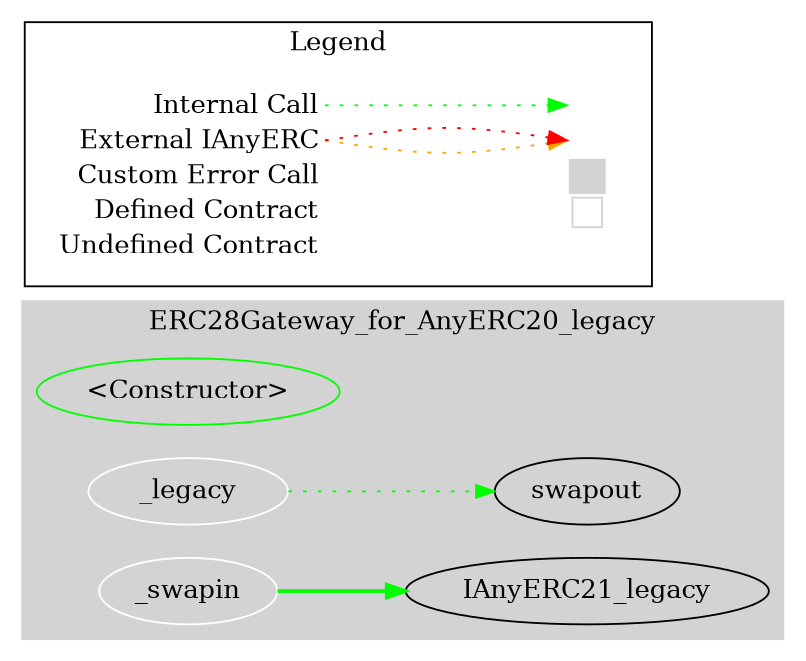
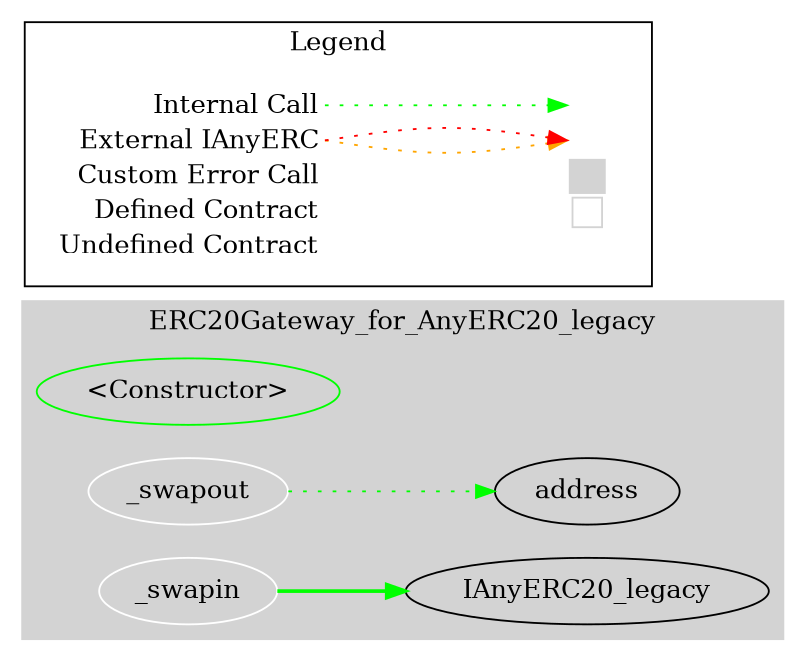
cluster "ERC28Gateway_for_AnyERC20_legacy": label "ERC28Gateway_for_AnyERC20_legacy" -> "ERC20Gateway_for_AnyERC20_legacy"
node "_legacy": label "_legacy" -> "_swapout"
node "swapout": label "swapout" -> "address"
node "IAnyERC21_legacy": label "IAnyERC21_legacy" -> "IAnyERC20_legacy"
